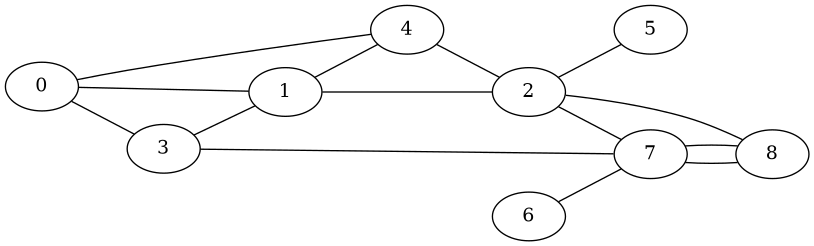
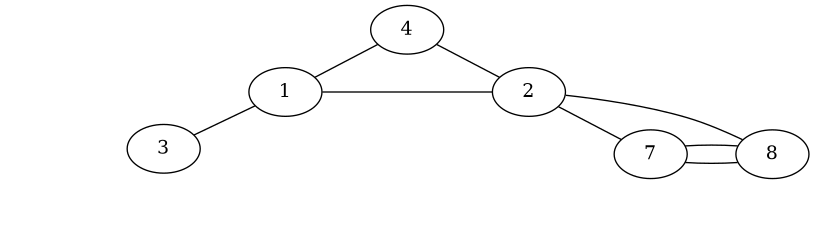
node "5": removed
node "0": removed
edge "3" -- "7": removed
node "6": removed
